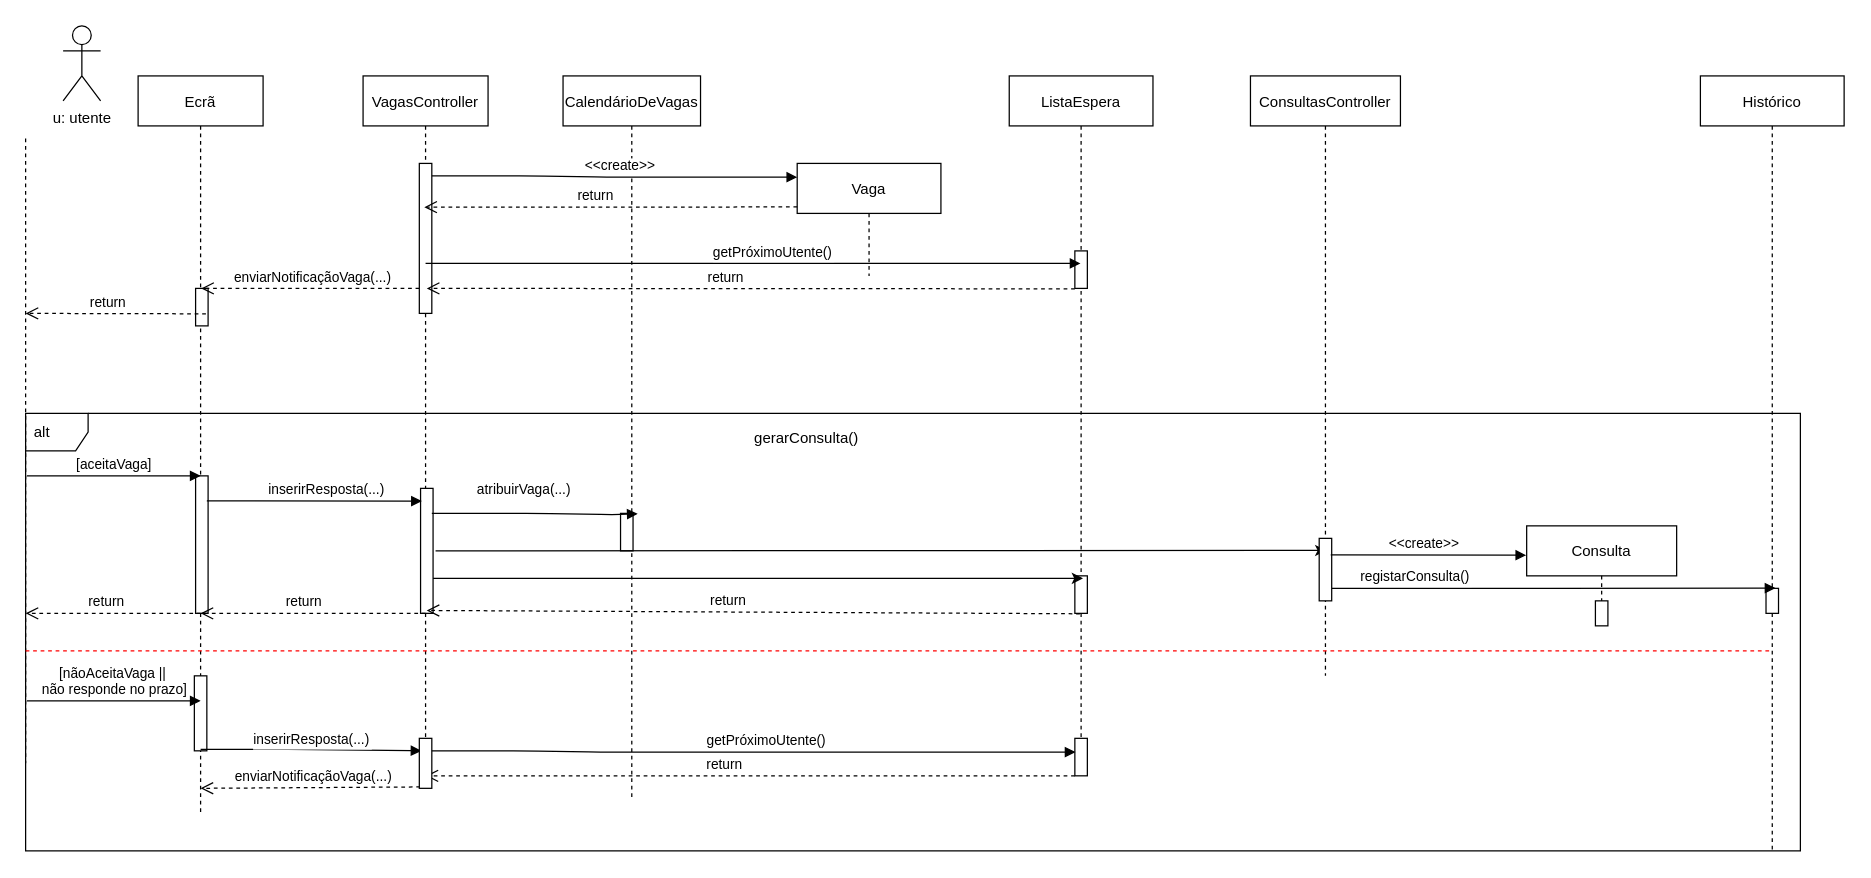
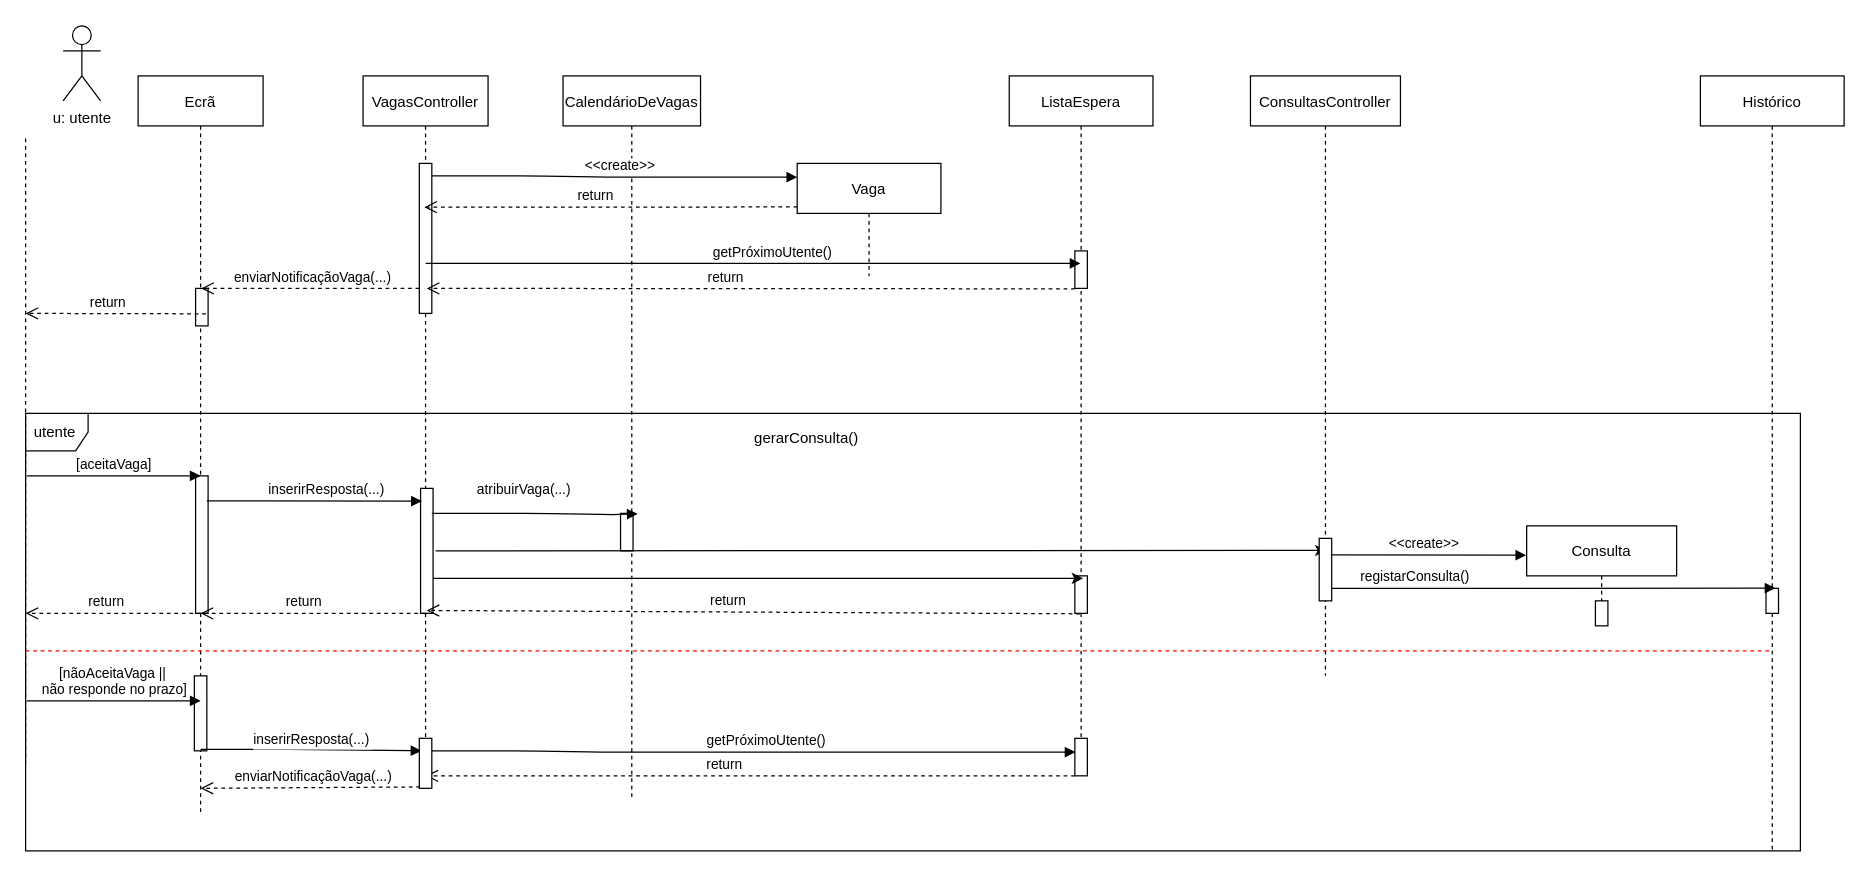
node "alt": label "alt" -> "utente"
